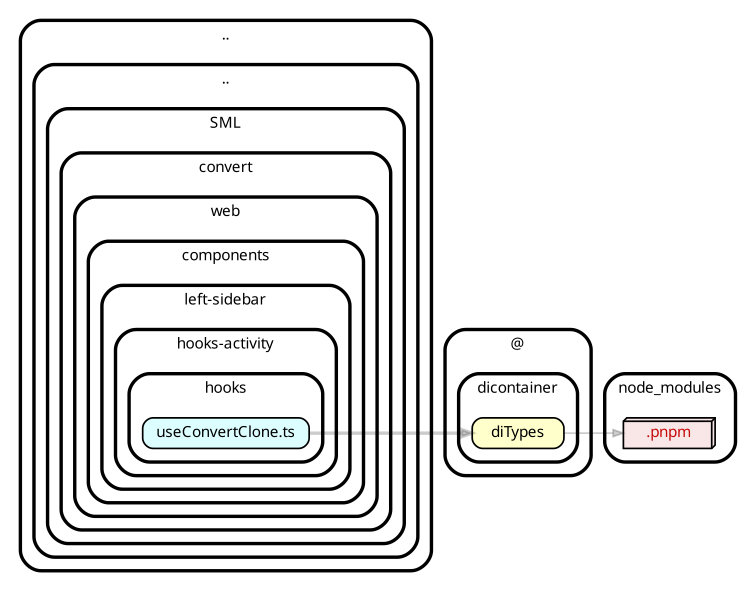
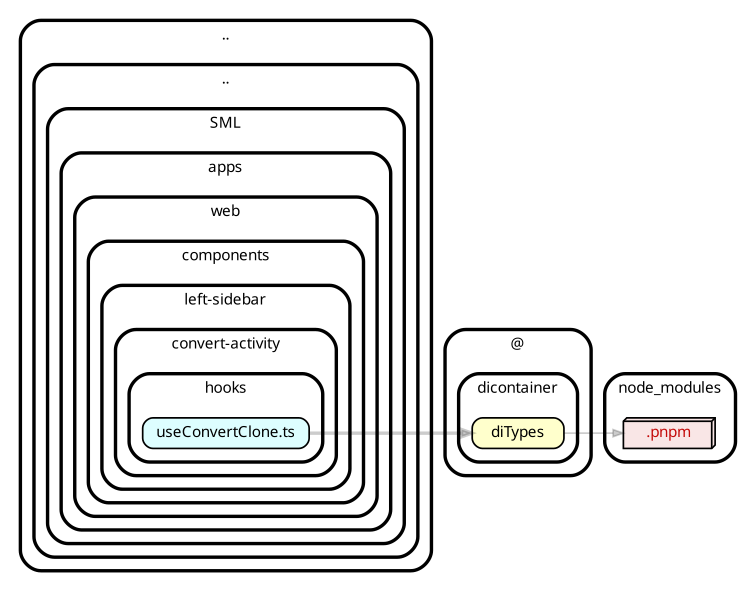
cluster "convert": label "convert" -> "apps"
cluster "hooks-activity": label "hooks-activity" -> "convert-activity"
